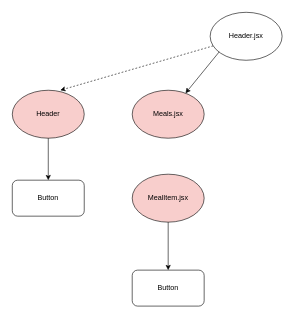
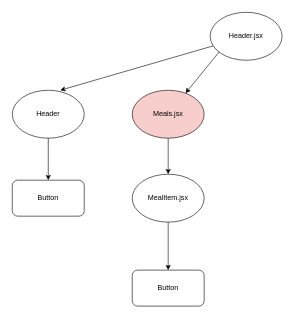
edge "Header.jsx" -> "Header": style dashed -> solid
node "Header": fillcolor #f8cecc -> #ffffff
edge "Meals.jsx" -> "MealItem.jsx": added
node "MealItem.jsx": fillcolor #f8cecc -> #ffffff
